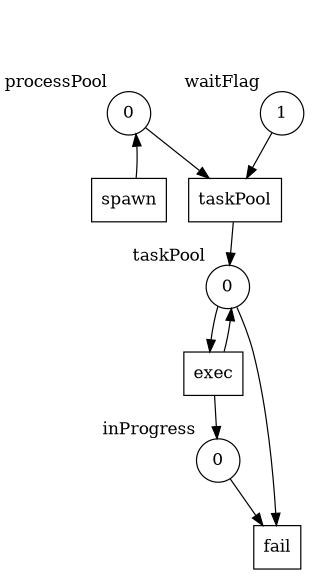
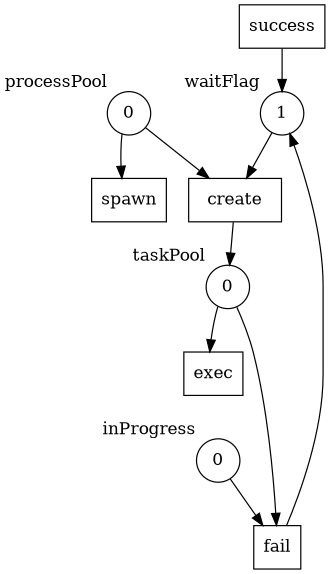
node "success": added
edge "spawn" -> "0 processPool": reversed
node "taskPool": label "taskPool" -> "create"
edge "exec" -> "0 taskPool": removed
edge "fail" -> "1 waitFlag": added
edge "exec" -> "0 inProgress": removed
